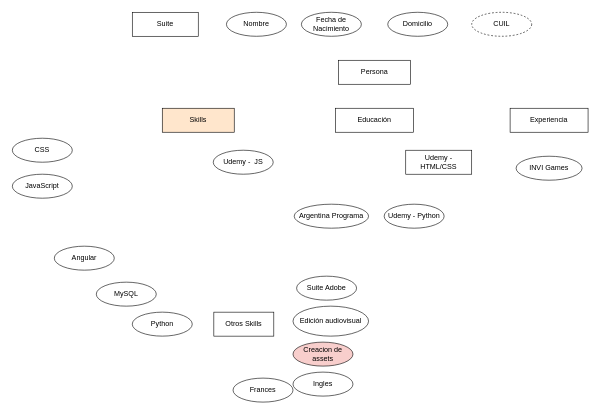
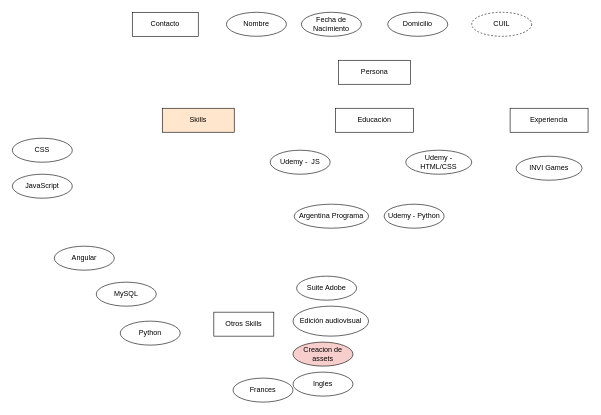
node "Suite": label "Suite" -> "Contacto"
node "Udemy - JS": moved (243, 162) -> (300, 162)
node "Udemy - HTML/CSS": shape rectangle -> ellipse
node "Python": moved (162, 324) -> (150, 333)
